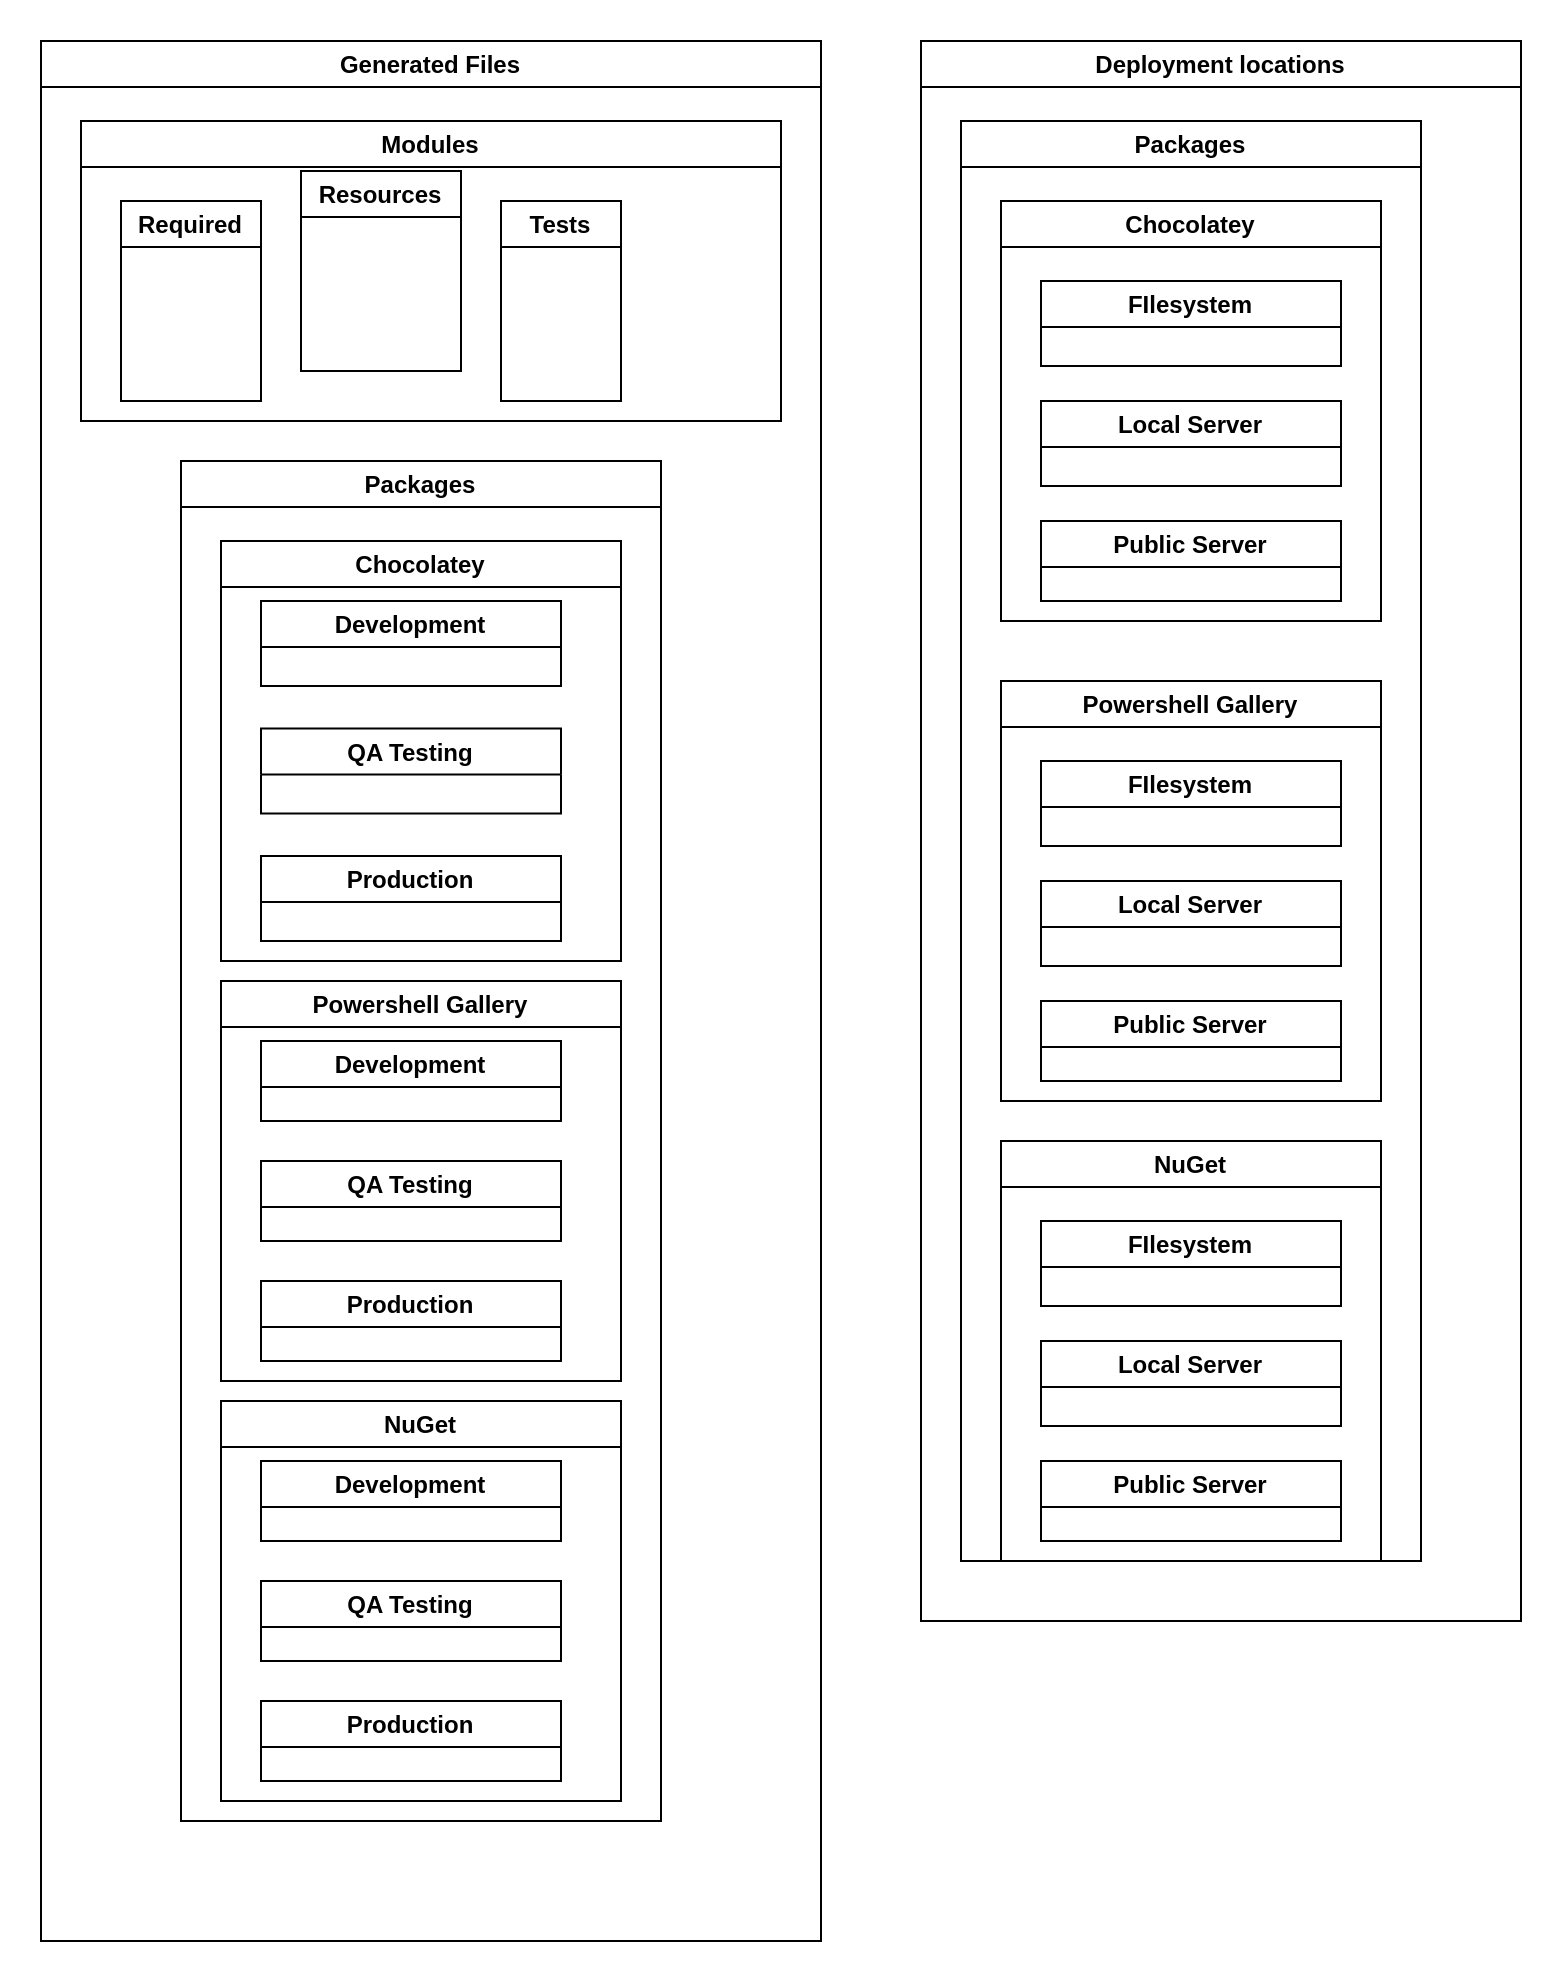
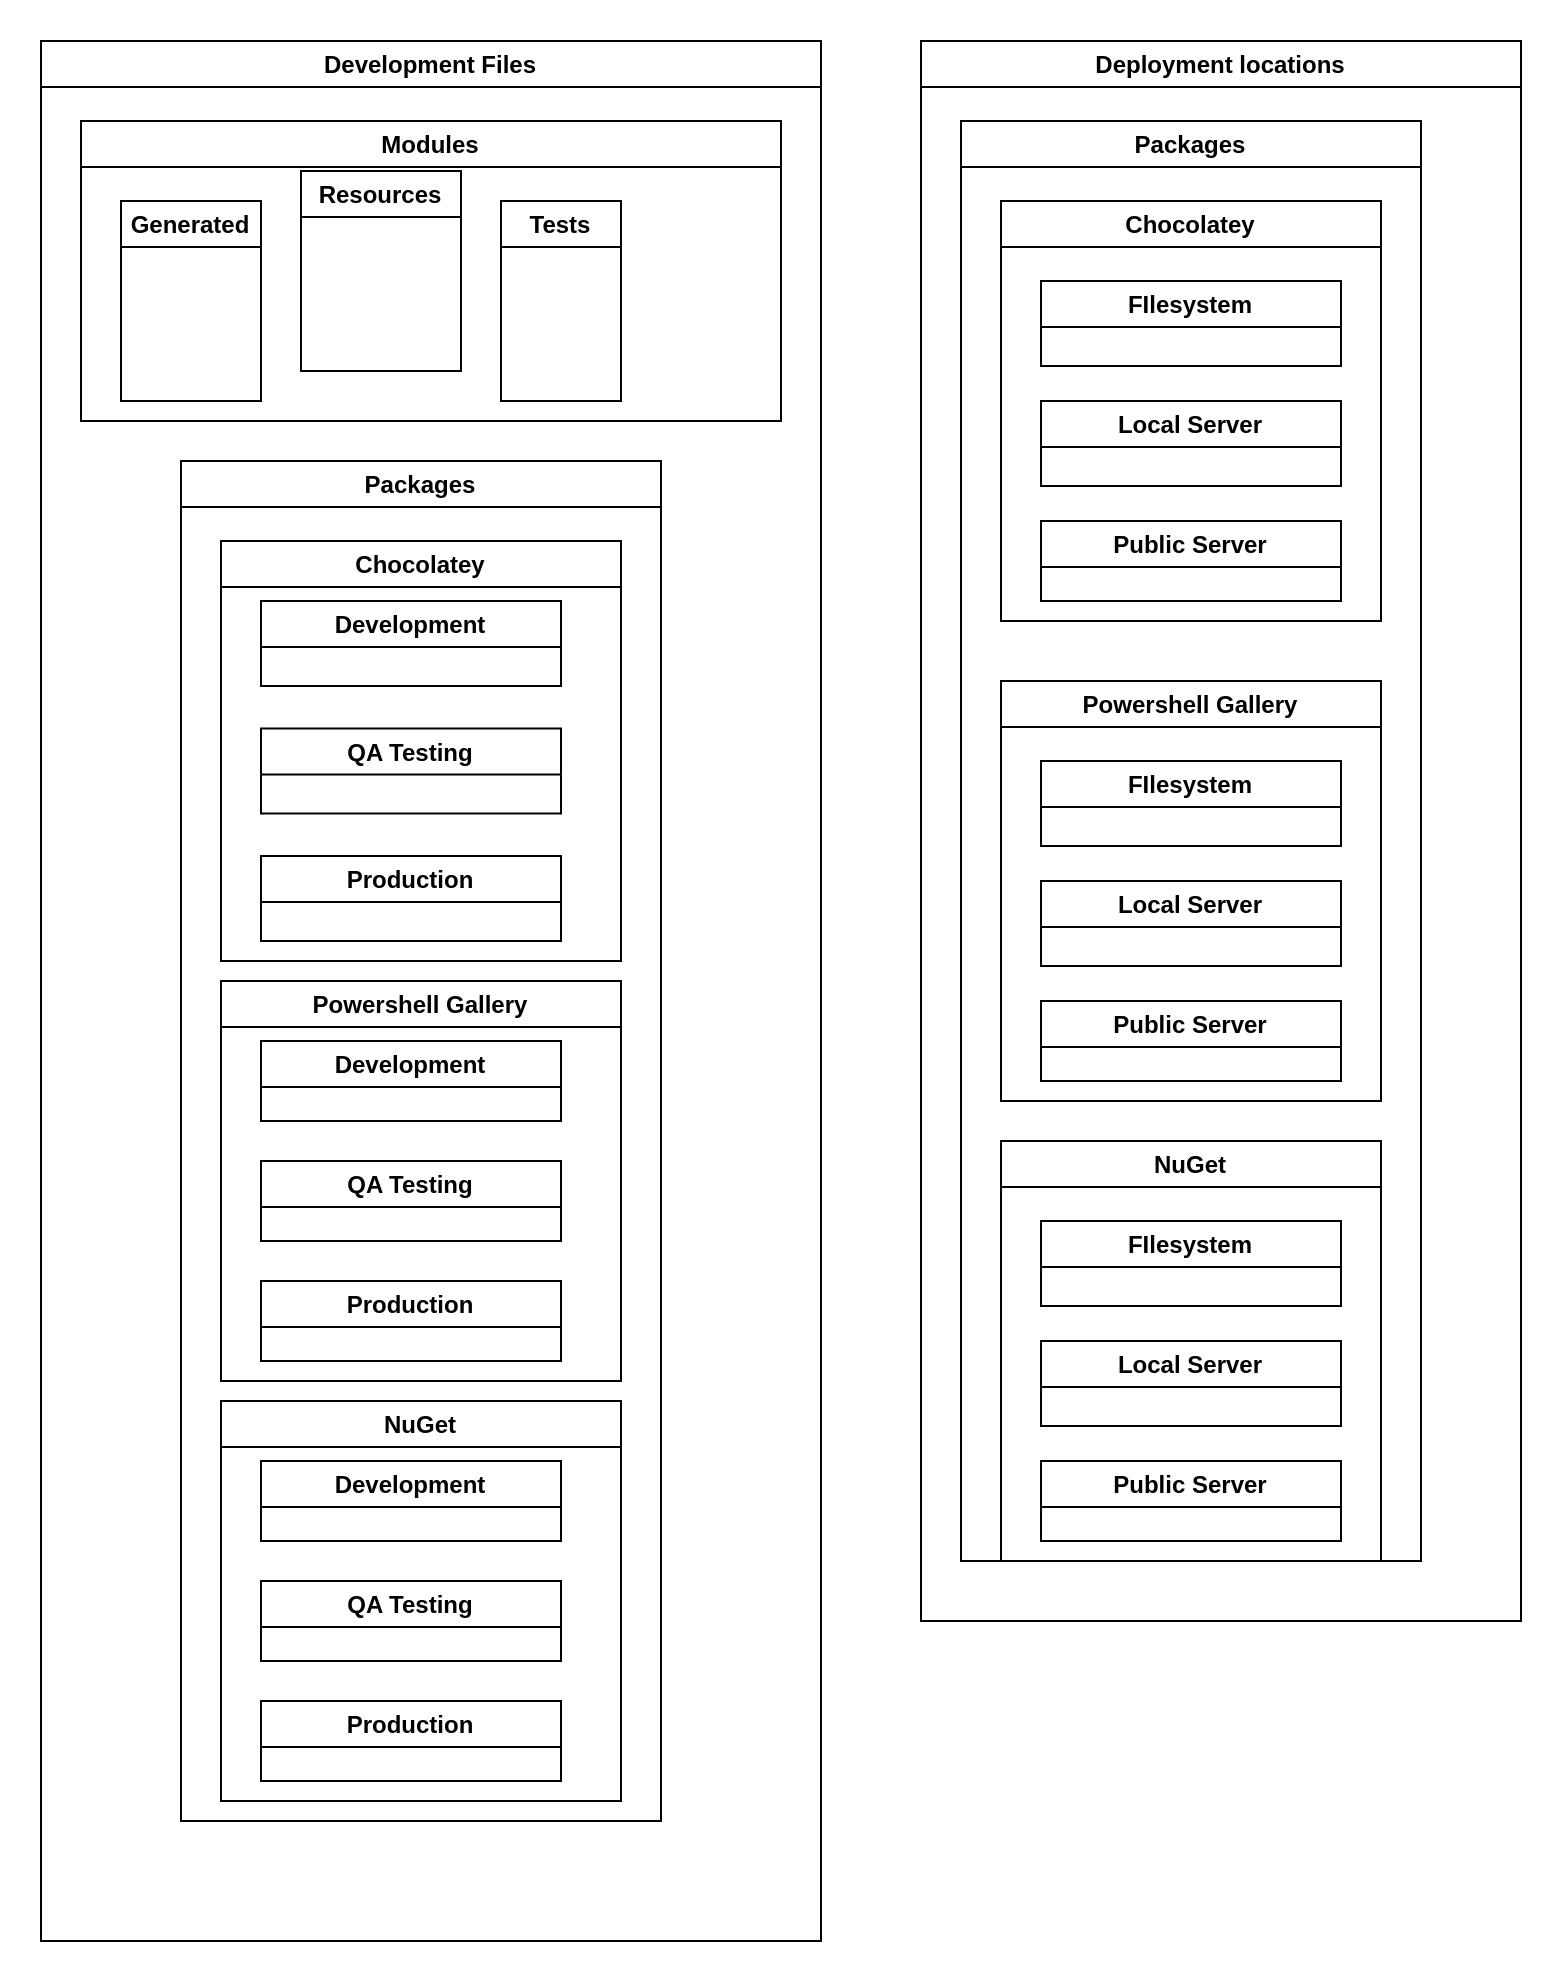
node "Generated Files": label "Generated Files" -> "Development Files"
node "Required": label "Required" -> "Generated"
